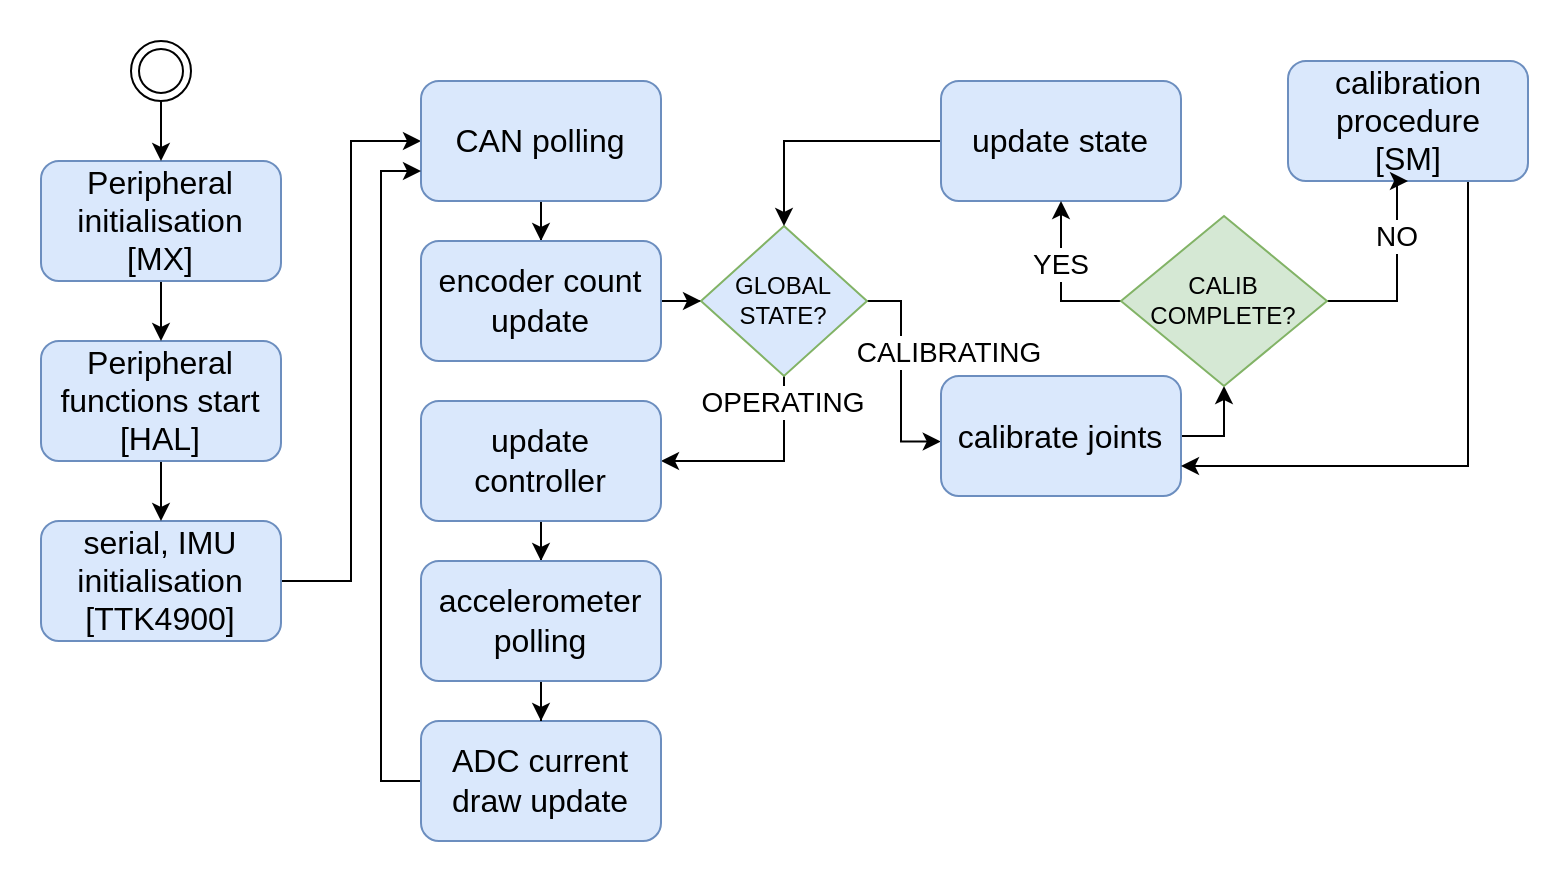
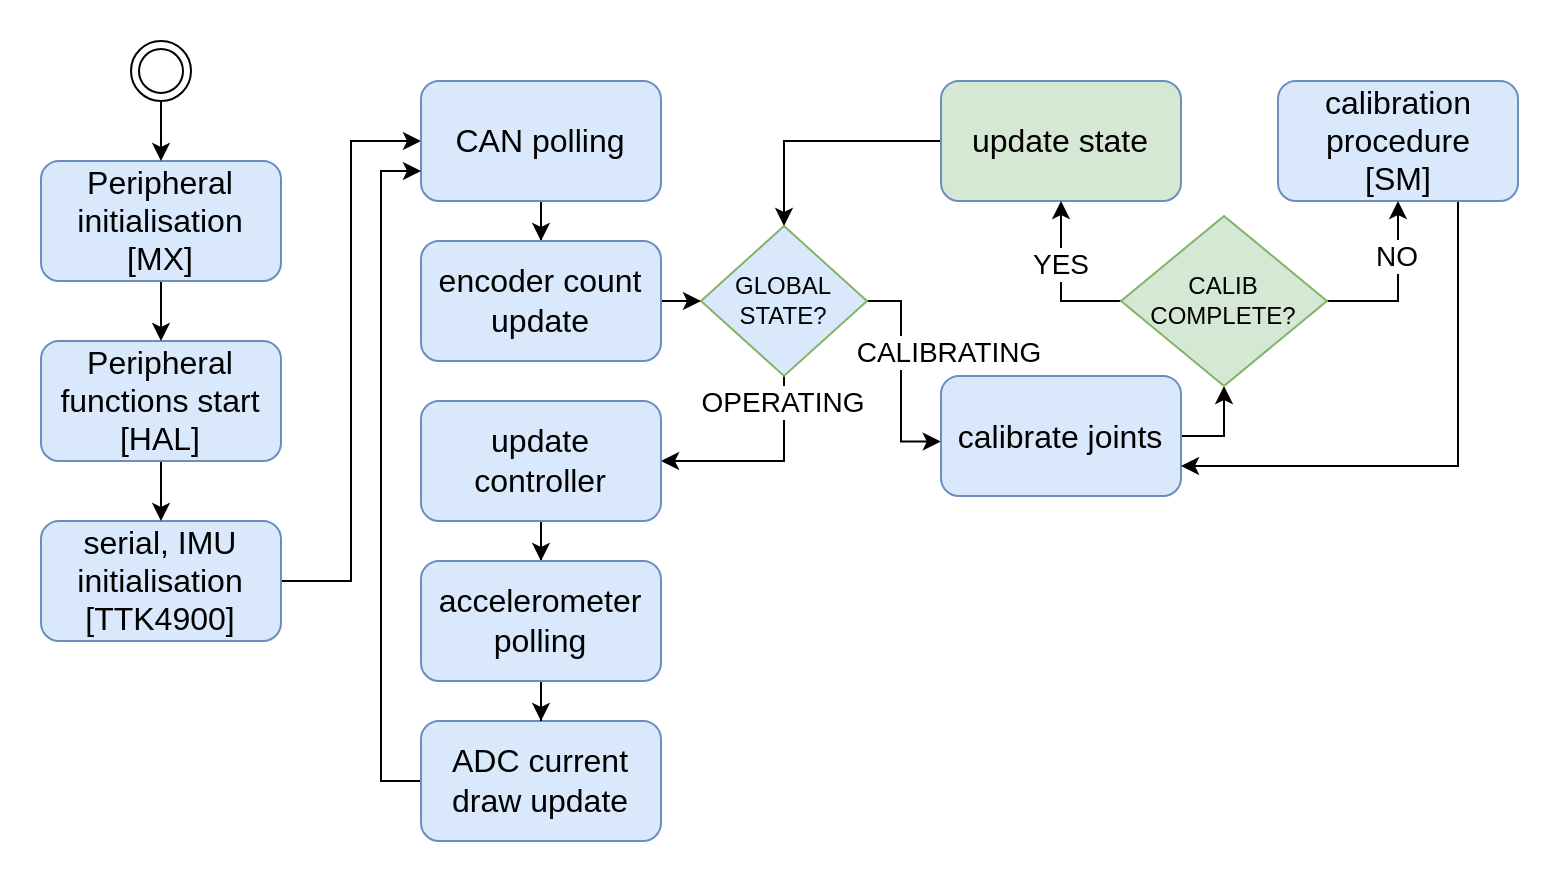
node "calibration procedure [SM]": moved (1408, 121) -> (1398, 141)
node "update state": fillcolor #dae8fc -> #d5e8d4
